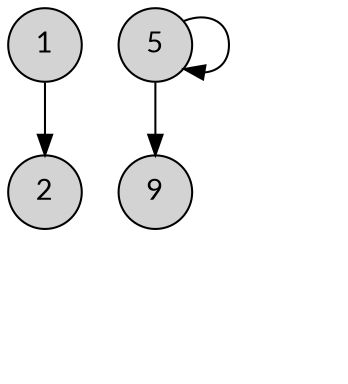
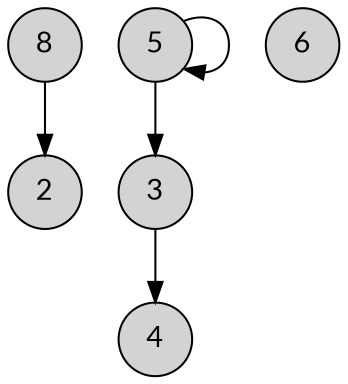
node "1": label "1" -> "8"
node "6": added
node "9": label "9" -> "3"
node "4": added
